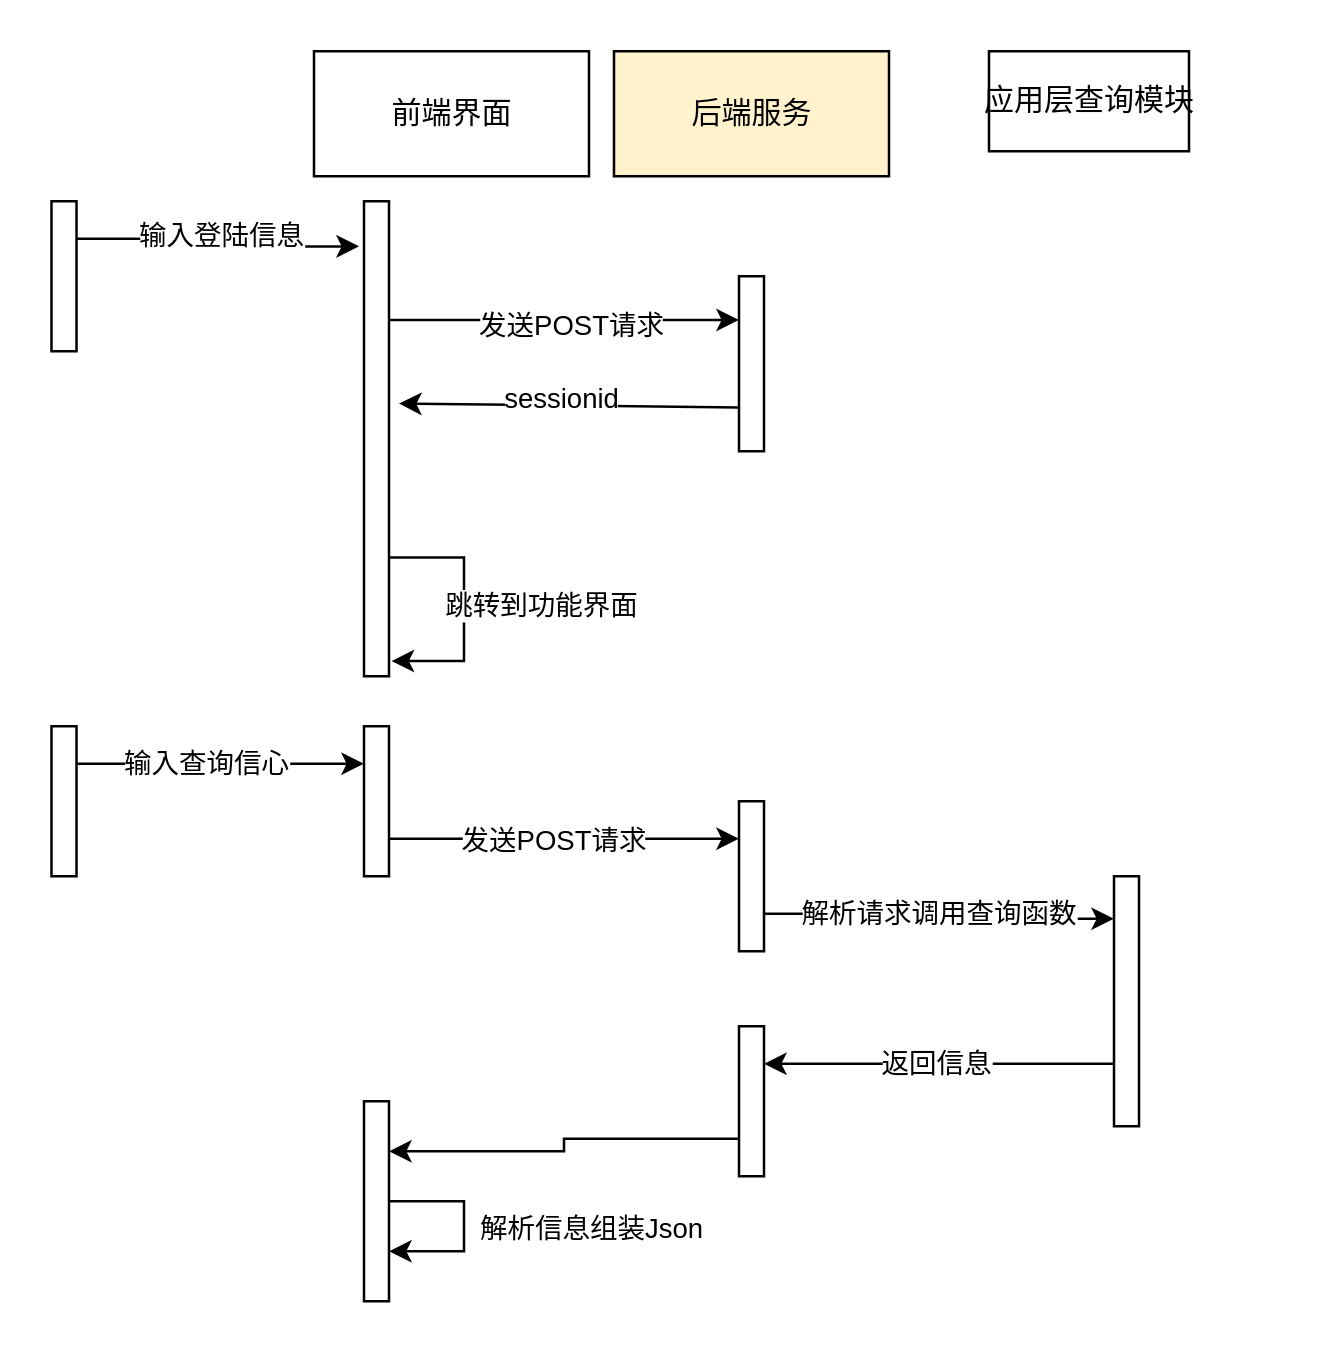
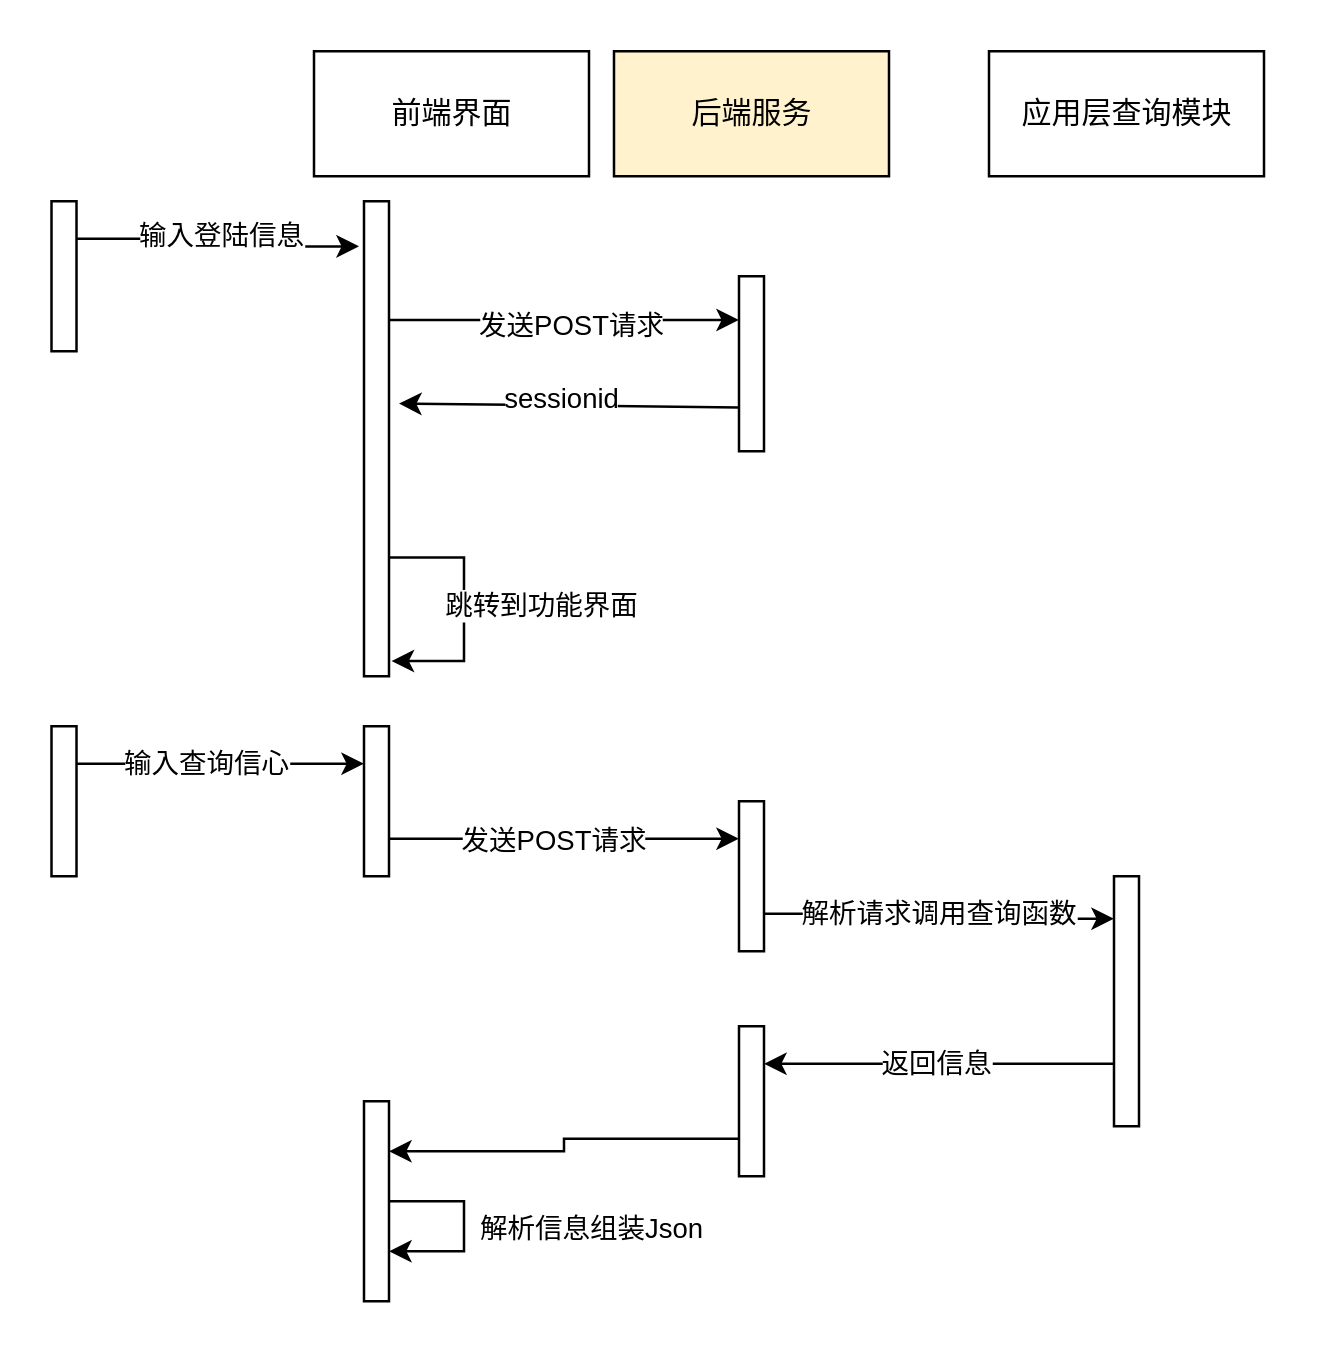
node "应用层查询模块": size 200x100 -> 275x125
